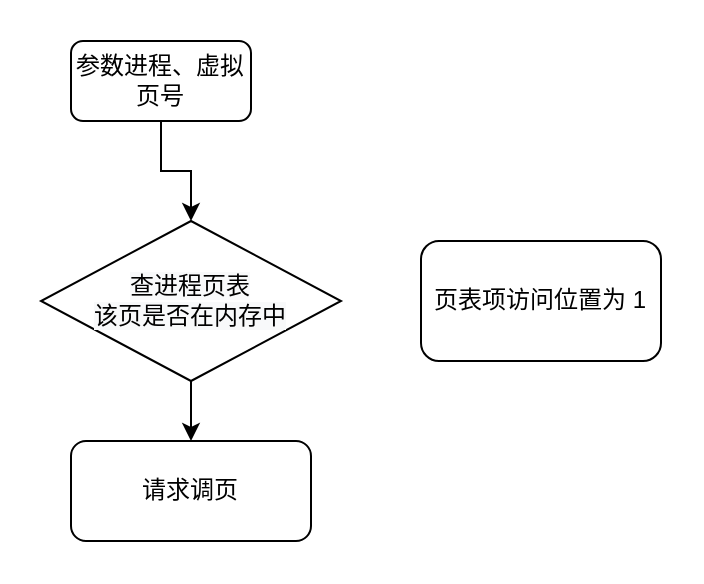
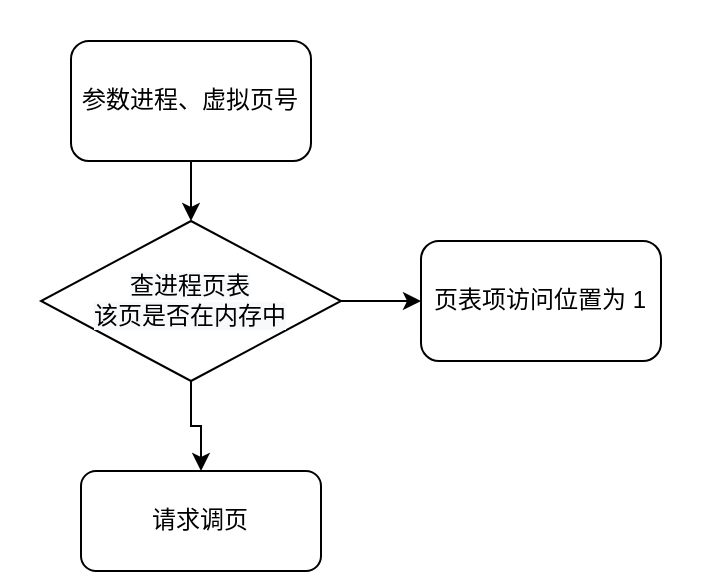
node "参数进程、虚拟页号": size 180x80 -> 240x120
edge "查进程页表该页是否在内存中" -> "页表项访问位置为 1": added
node "请求调页": moved (191, 491) -> (201, 521)
